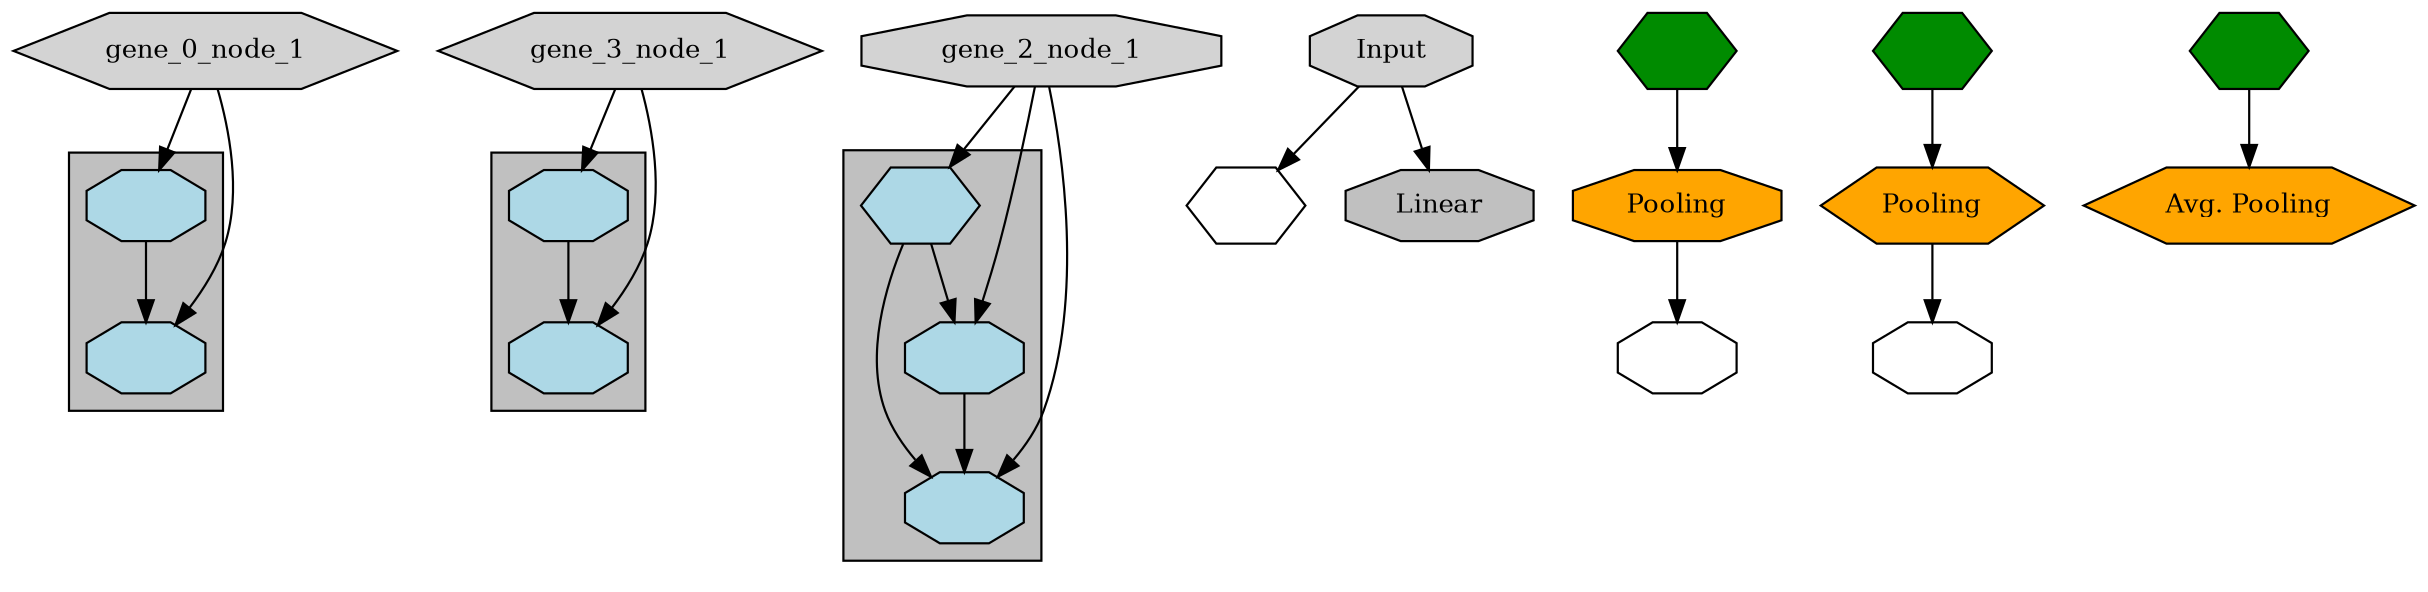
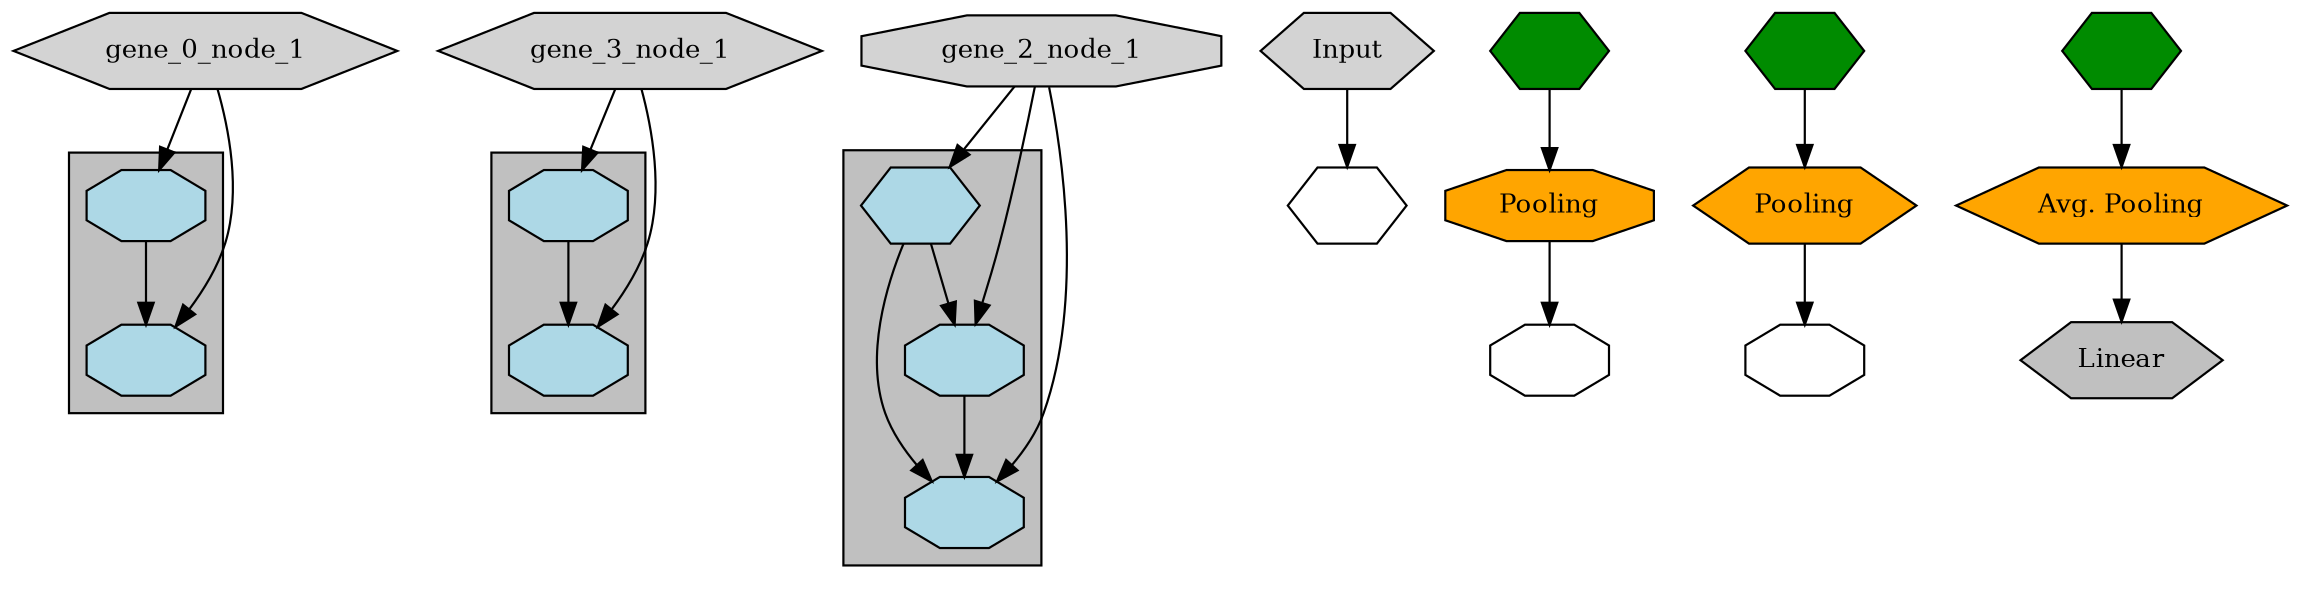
node "Input": shape octagon -> hexagon
edge "Input" -> "Linear": now "Avg. Pooling" -> "Linear"
node "Linear": shape octagon -> hexagon
